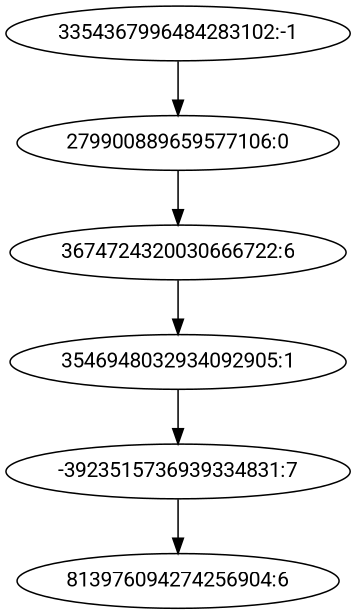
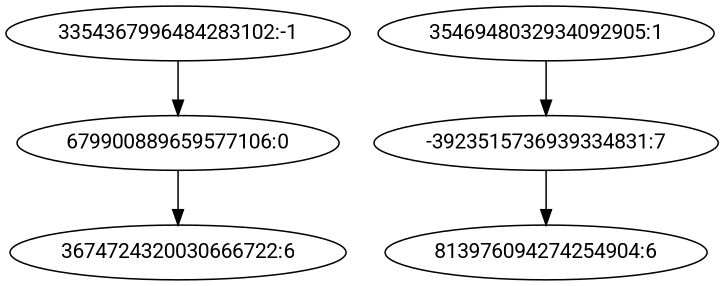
node "279900889659577106:0": label "279900889659577106:0" -> "679900889659577106:0"
edge "3674724320030666722:6" -> "3546948032934092905:1": removed
node "813976094274256904:6": label "813976094274256904:6" -> "813976094274254904:6"
